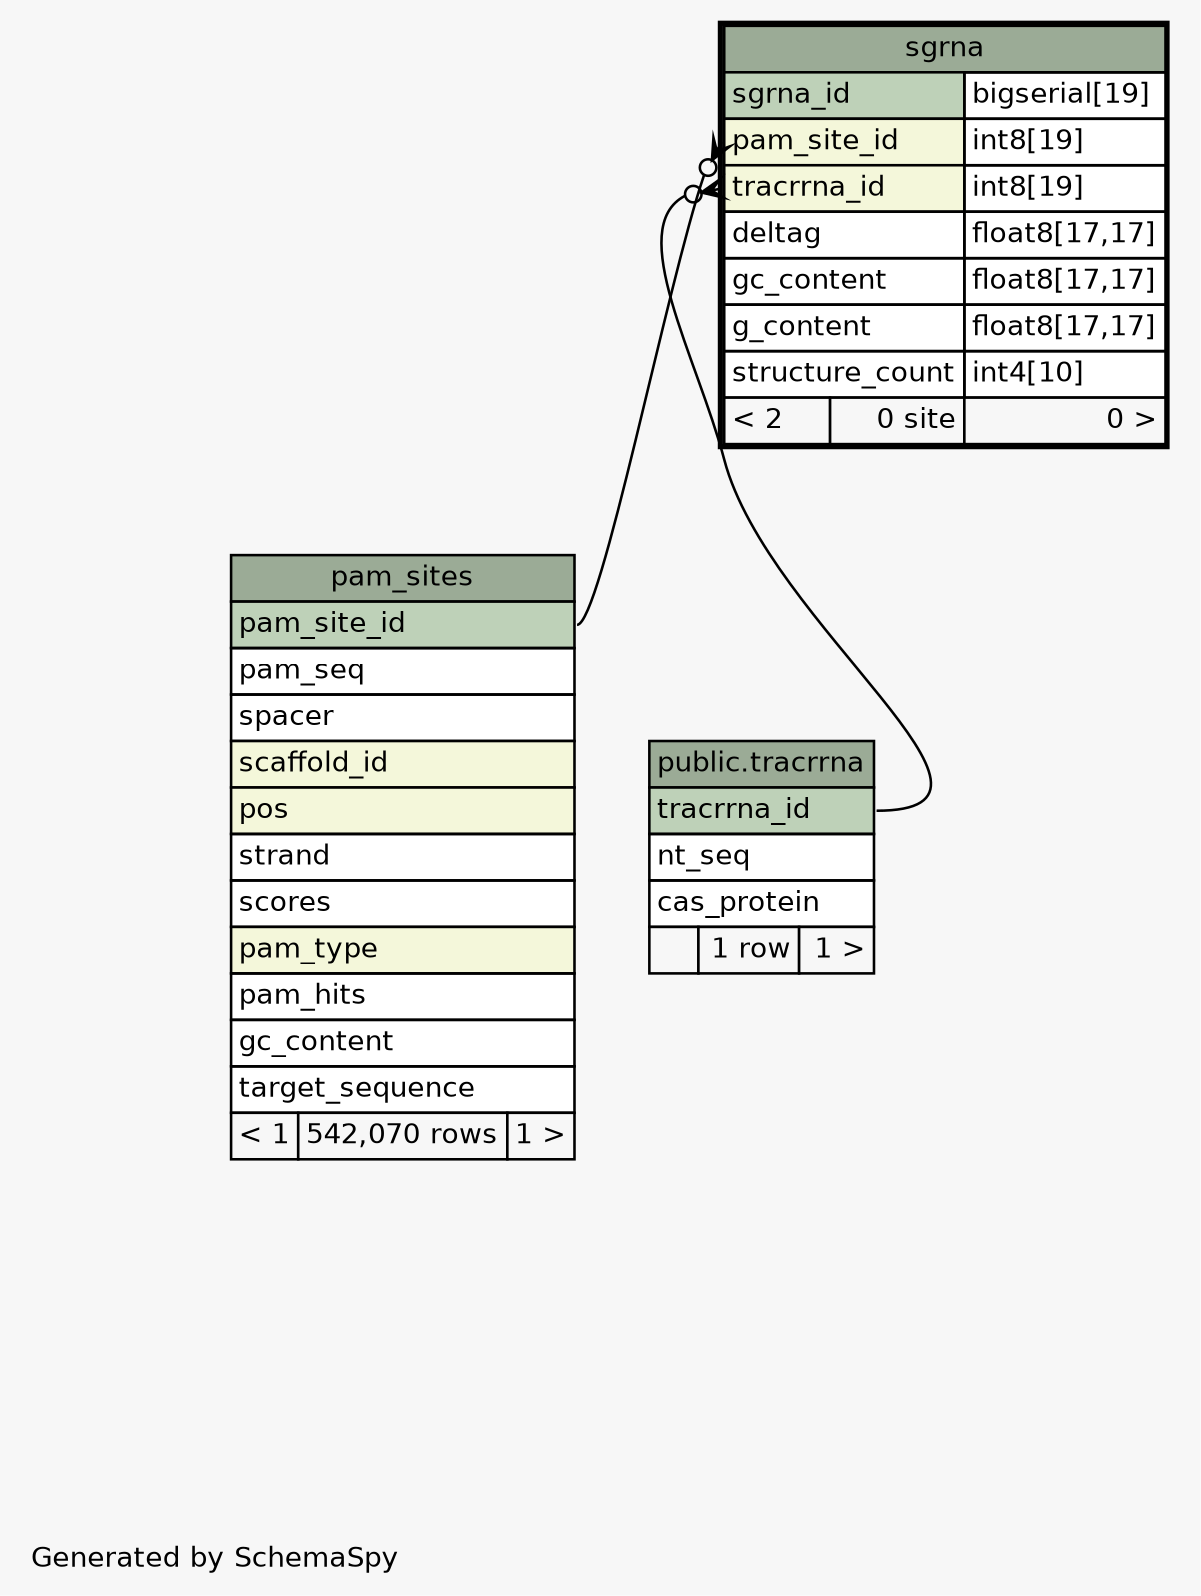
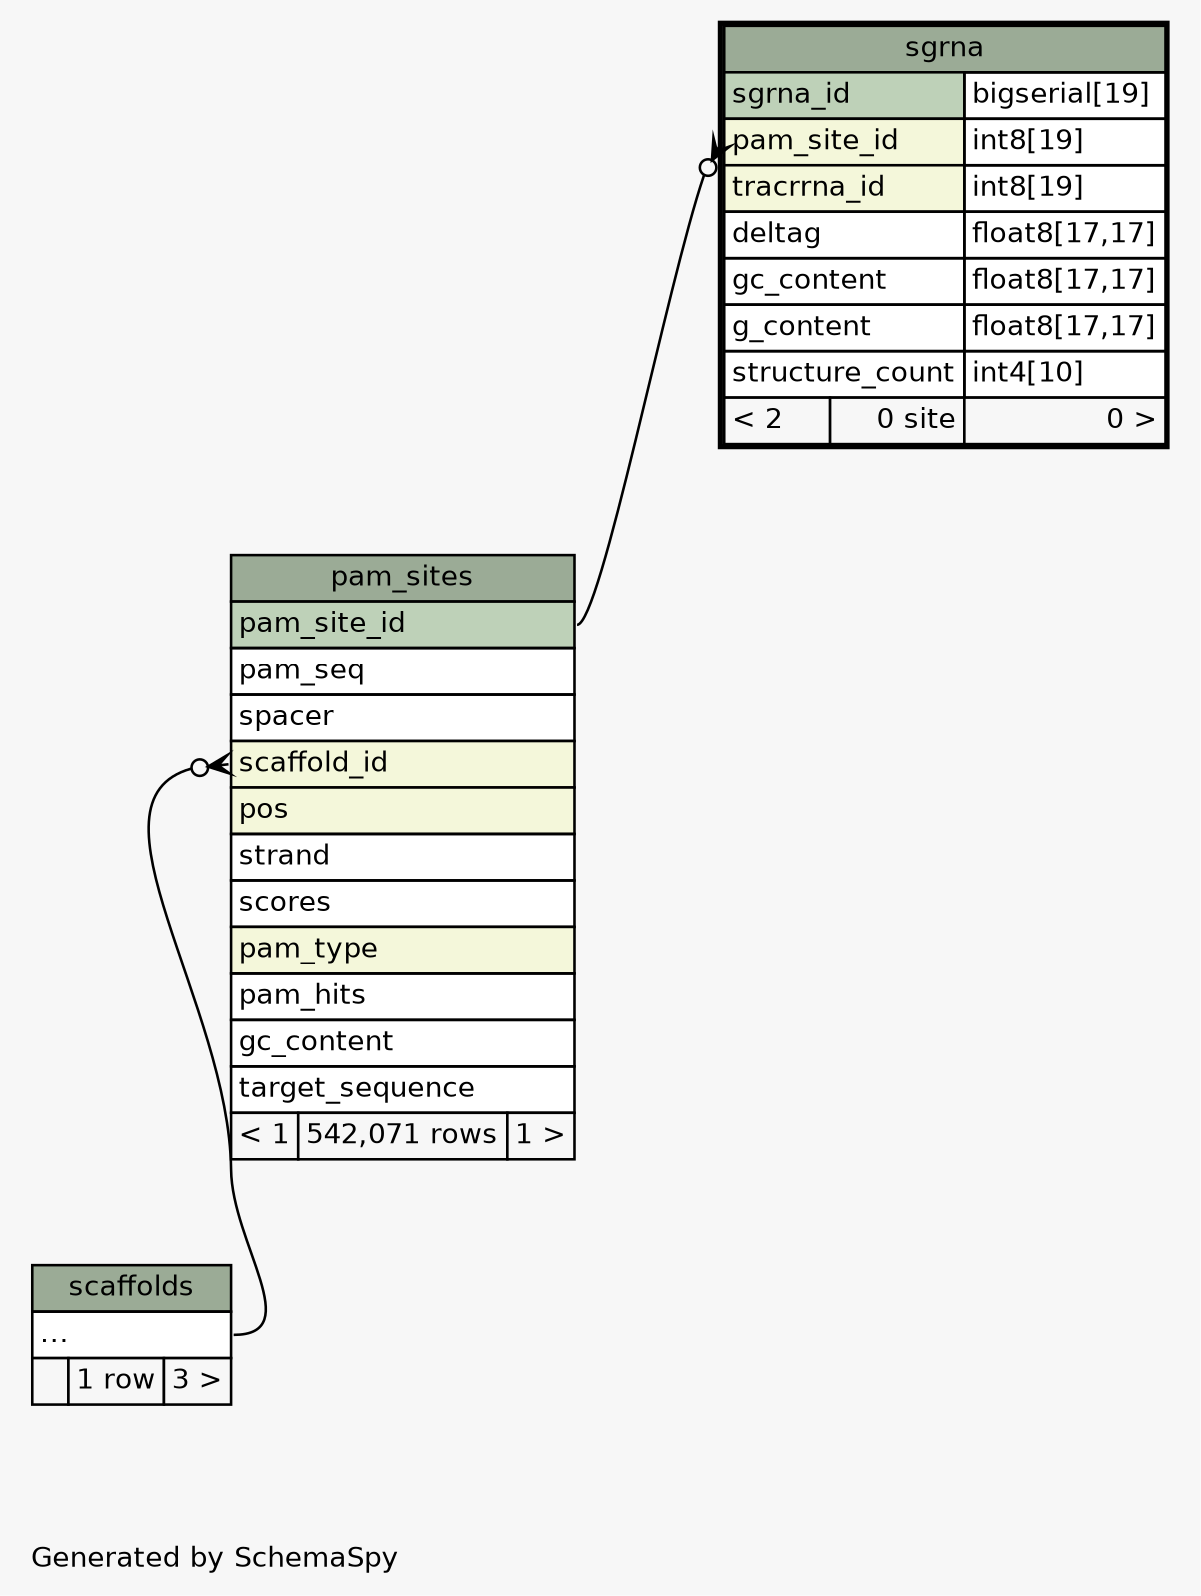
node "public.tracrrna": removed
node "pam_sites": text "542,070 rows" -> "542,071 rows"
node "scaffolds": added
